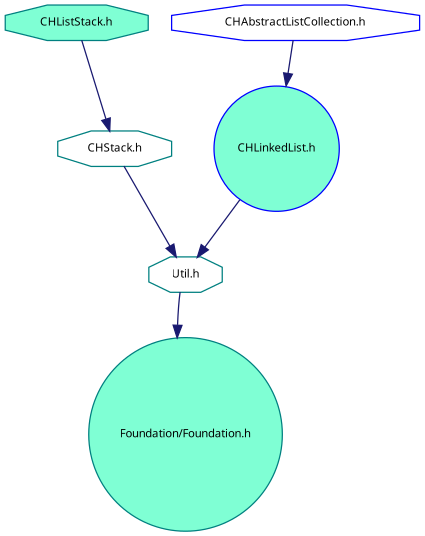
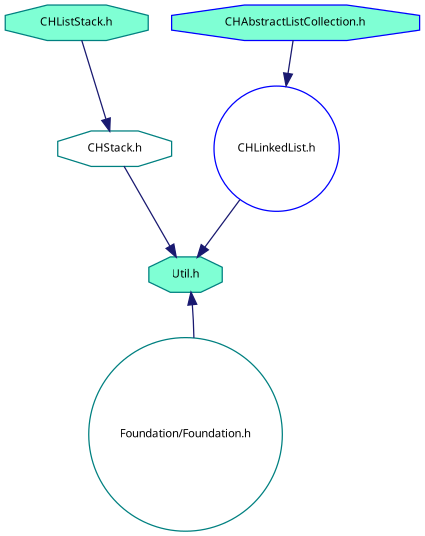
node "CHAbstractListCollection.h": fillcolor white -> aquamarine
node "CHLinkedList.h": fillcolor aquamarine -> white
node "Util.h": fillcolor white -> aquamarine
edge "Util.h" -> "Foundation/Foundation.h": reversed
node "Foundation/Foundation.h": fillcolor aquamarine -> white
